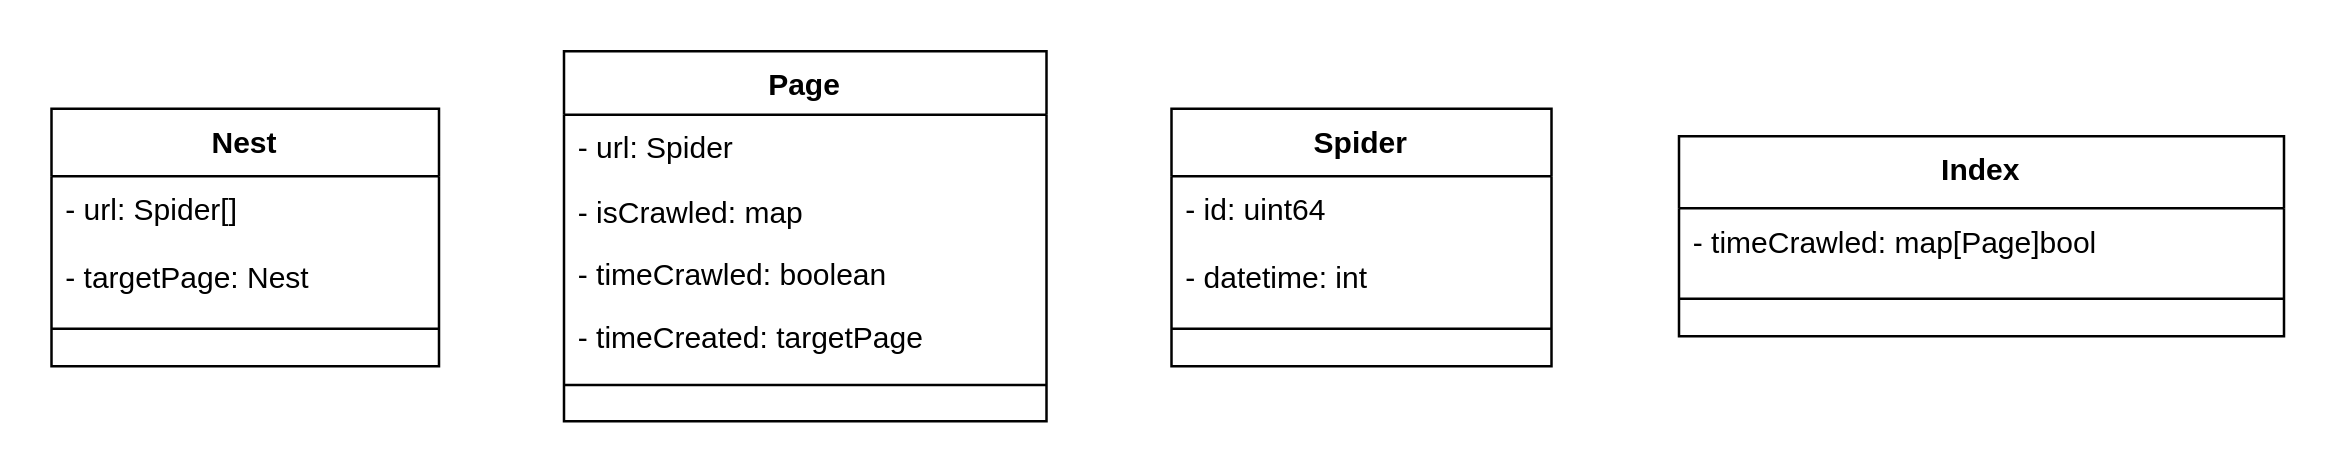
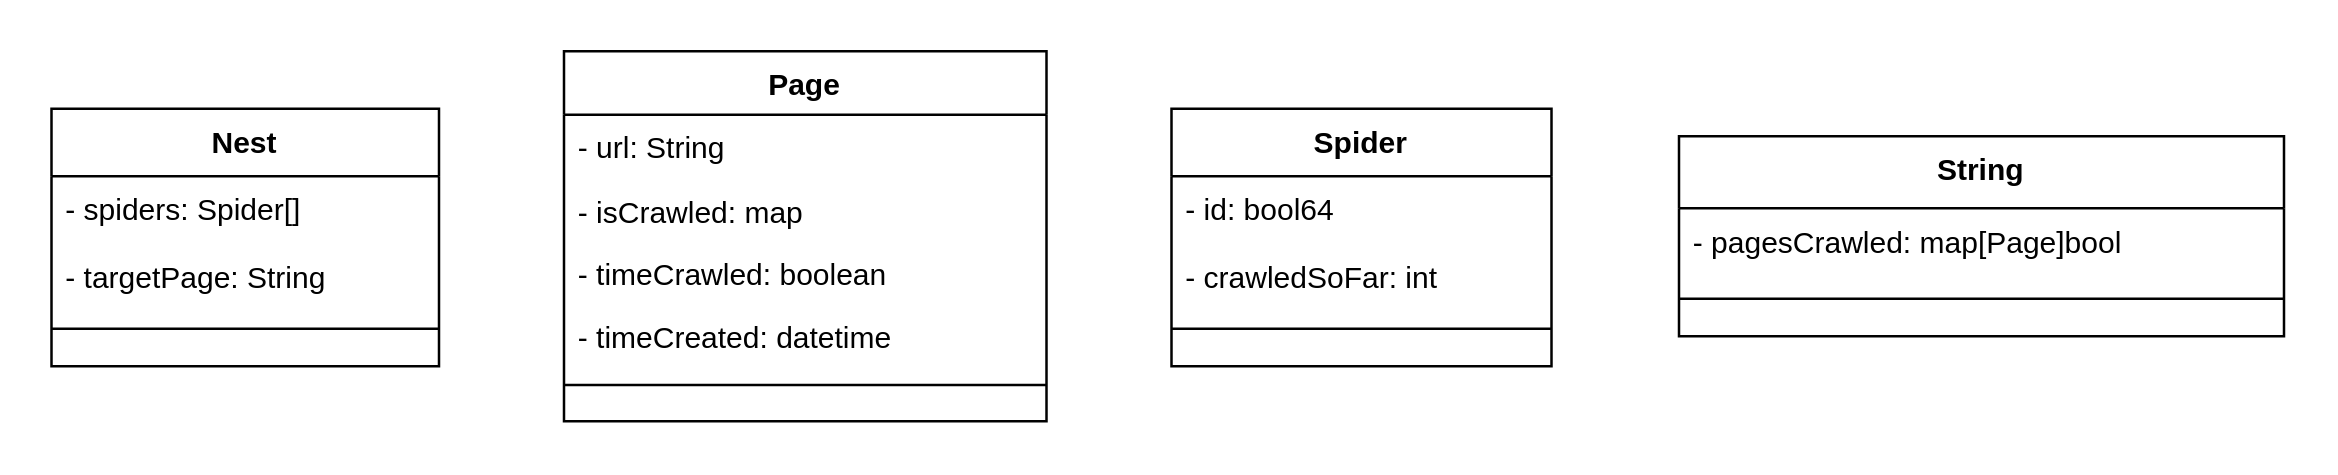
node "- url: Spider": label "- url: Spider" -> "- url: String"
node "Index": label "Index" -> "String"
node "- url: Spider[]": label "- url: Spider[]" -> "- spiders: Spider[]"
node "- id: uint64": label "- id: uint64" -> "- id: bool64"
node "- timeCrawled: map[Page]bool": label "- timeCrawled: map[Page]bool" -> "- pagesCrawled: map[Page]bool"
node "- targetPage: Nest": label "- targetPage: Nest" -> "- targetPage: String"
node "- datetime: int": label "- datetime: int" -> "- crawledSoFar: int"
node "- timeCreated: targetPage": label "- timeCreated: targetPage" -> "- timeCreated: datetime"
